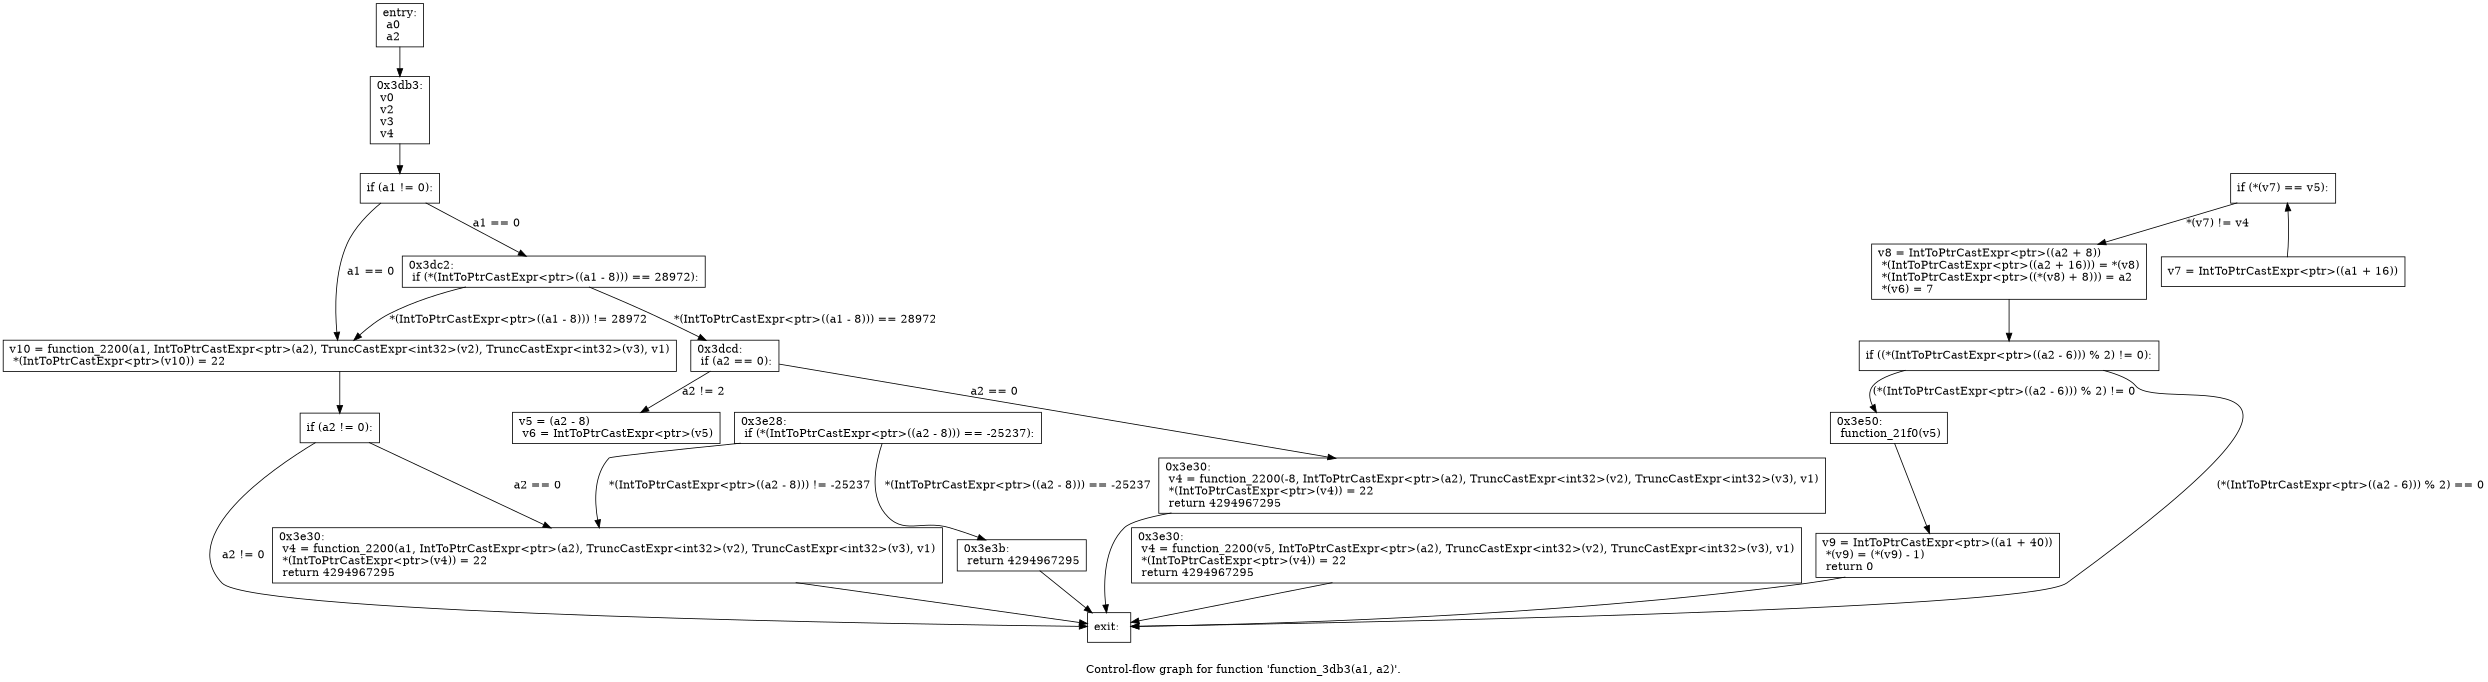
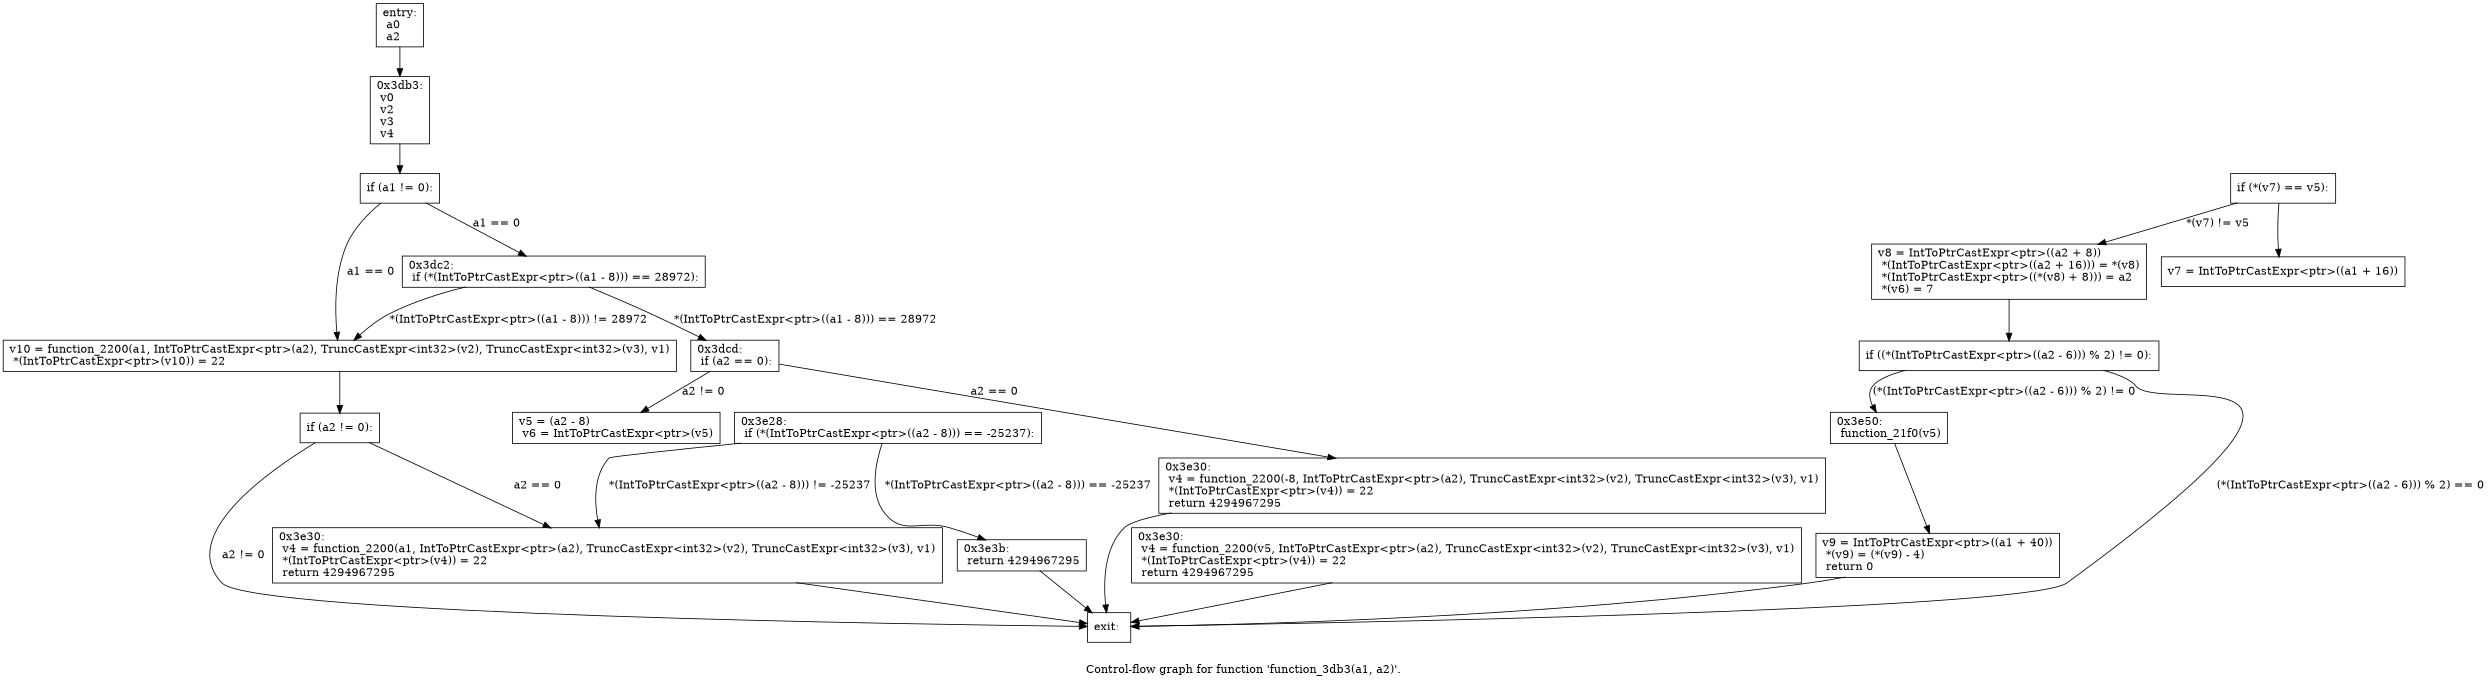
edge "if (*(v7) == v5):" -> "v8 = IntToPtrCastExpr<ptr>((a2 + 8))": label "*(v7) != v4" -> "*(v7) != v5"
edge "v7 = IntToPtrCastExpr<ptr>((a1 + 16))" -> "if (*(v7) == v5):": reversed
edge "0x3dcd:" -> "v5 = (a2 - 8)": label "a2 != 2" -> "a2 != 0"
node "v9 = IntToPtrCastExpr<ptr>((a1 + 40))": text "*(v9) = (*(v9) - 1)" -> "*(v9) = (*(v9) - 4)"
